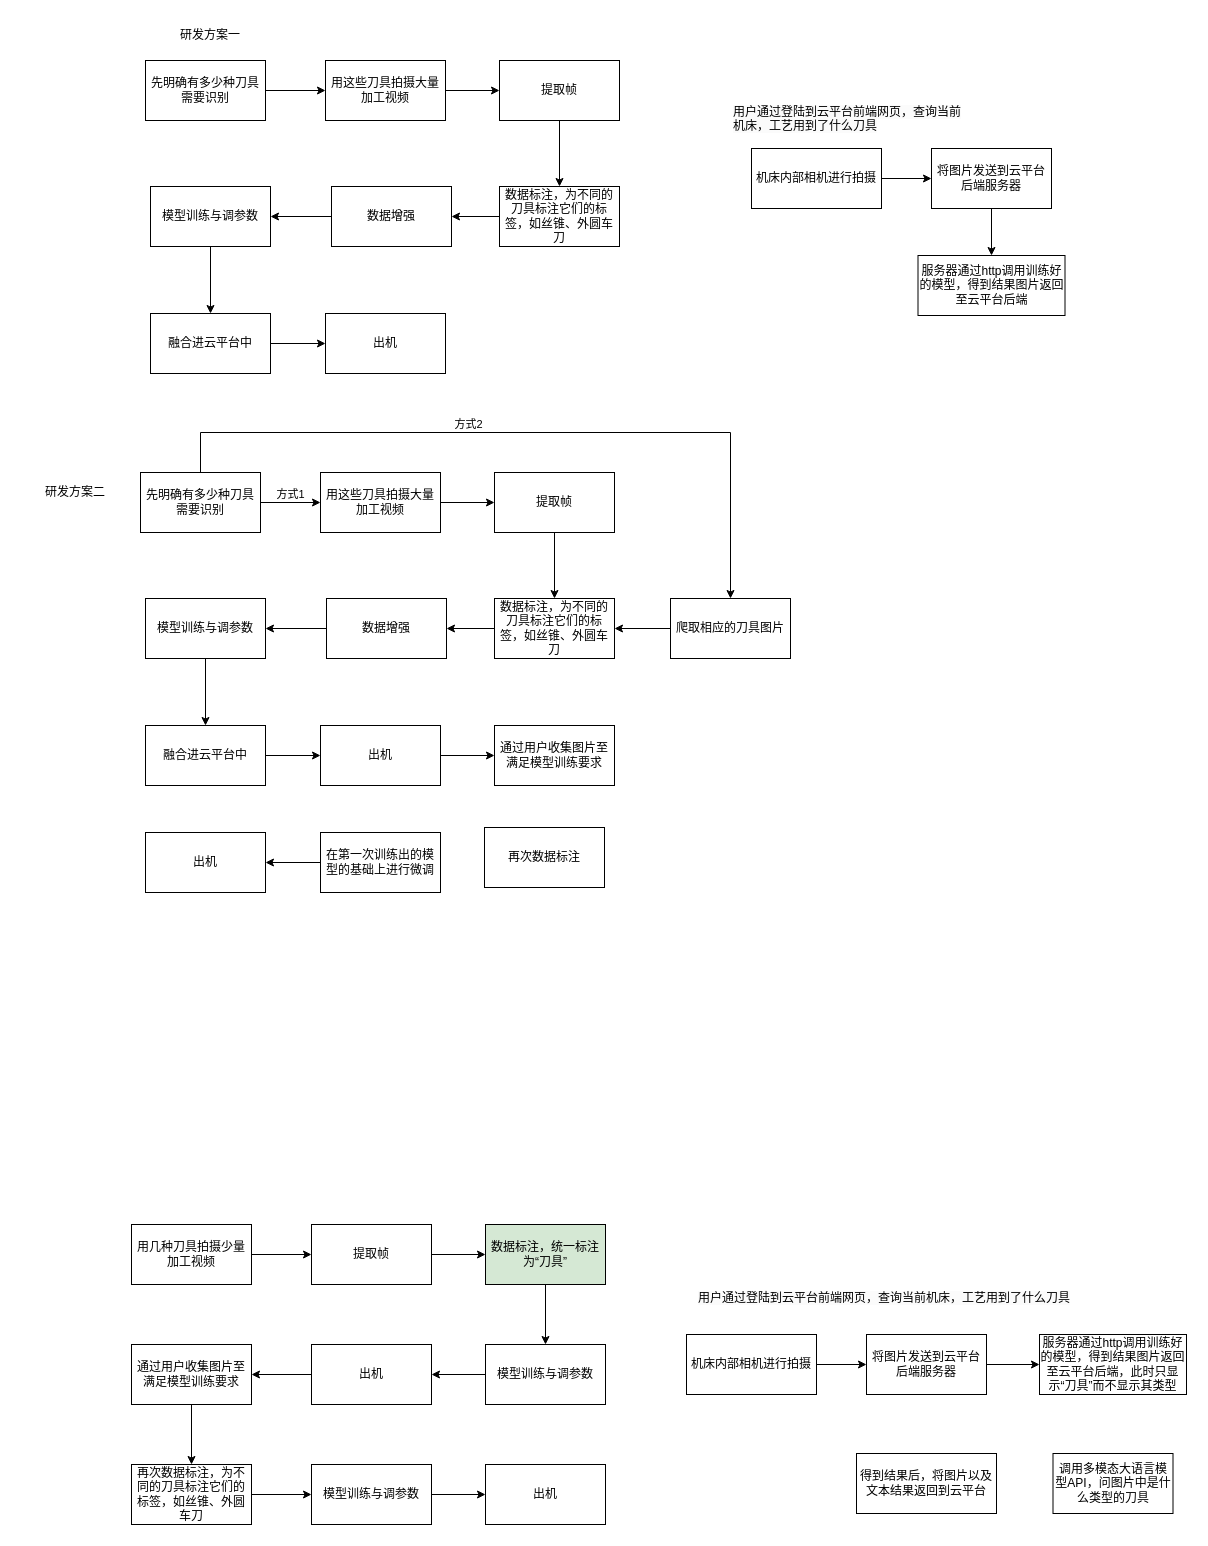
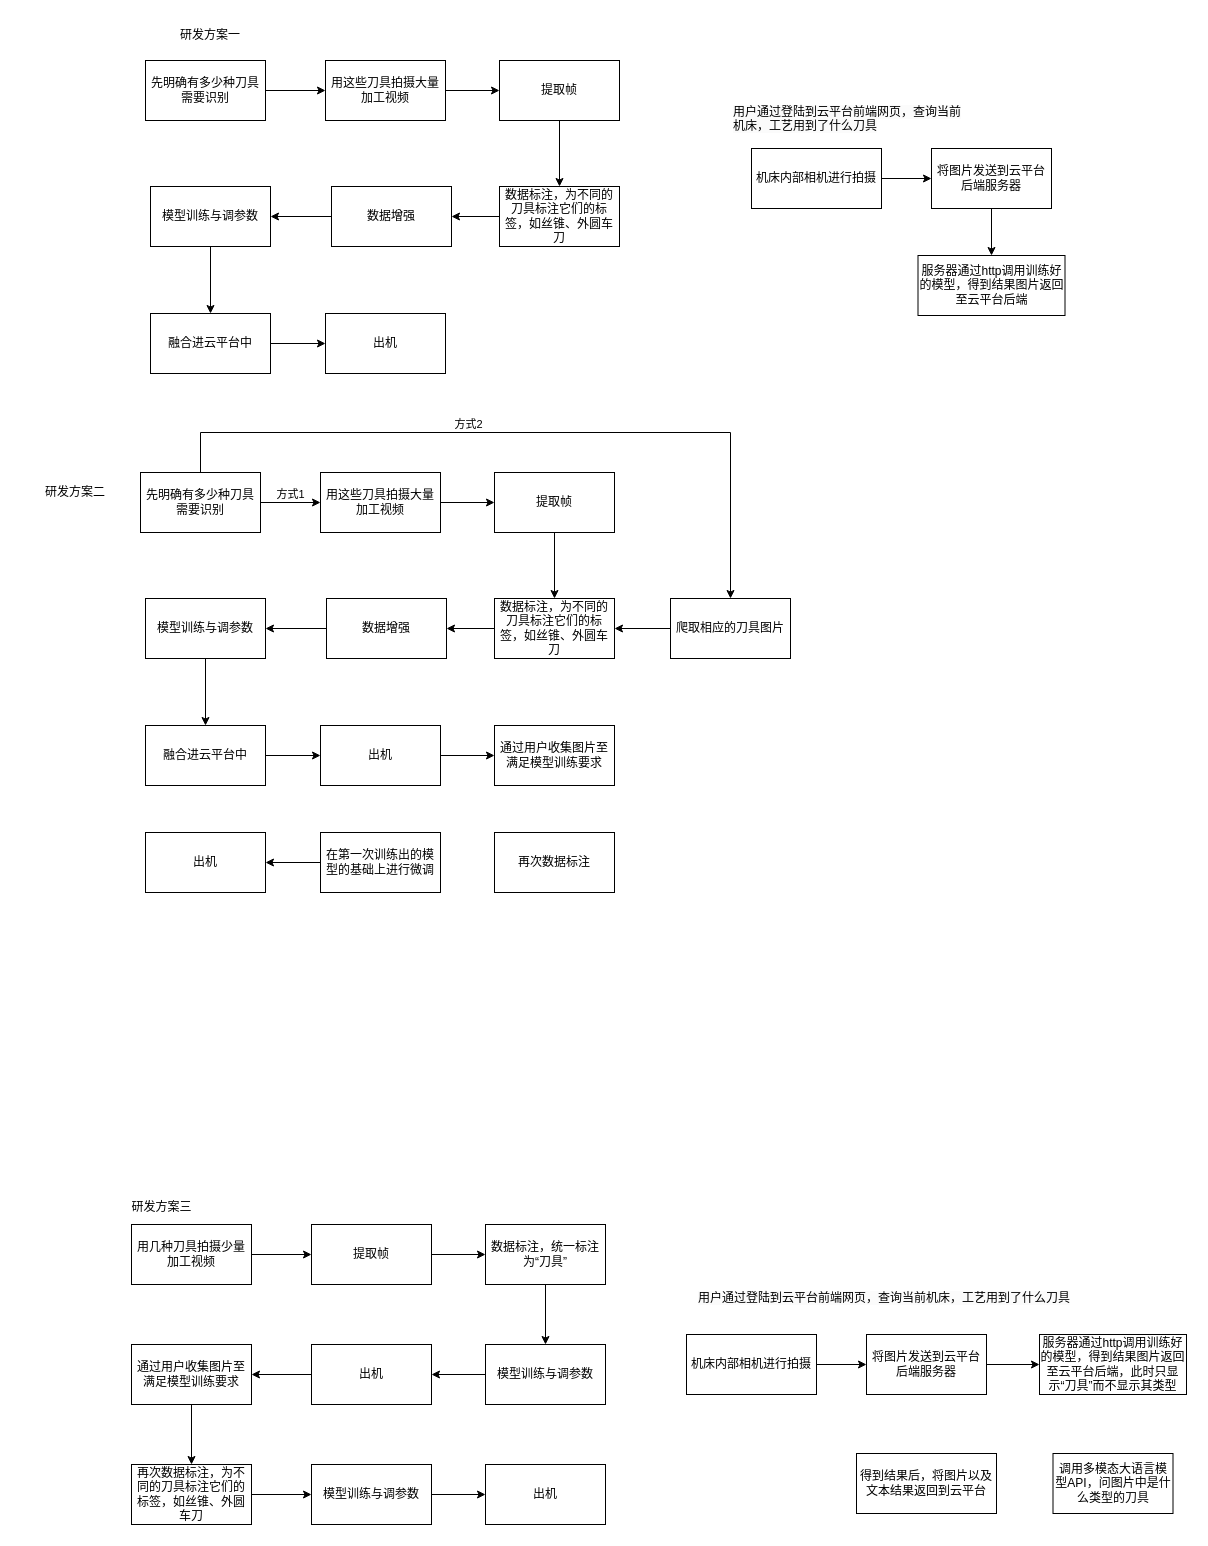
node "再次数据标注": moved (545, 858) -> (555, 863)
node "研发方案三": added
node "数据标注，统一标注为“刀具”": fillcolor #d5e8d4 -> #ffffff
